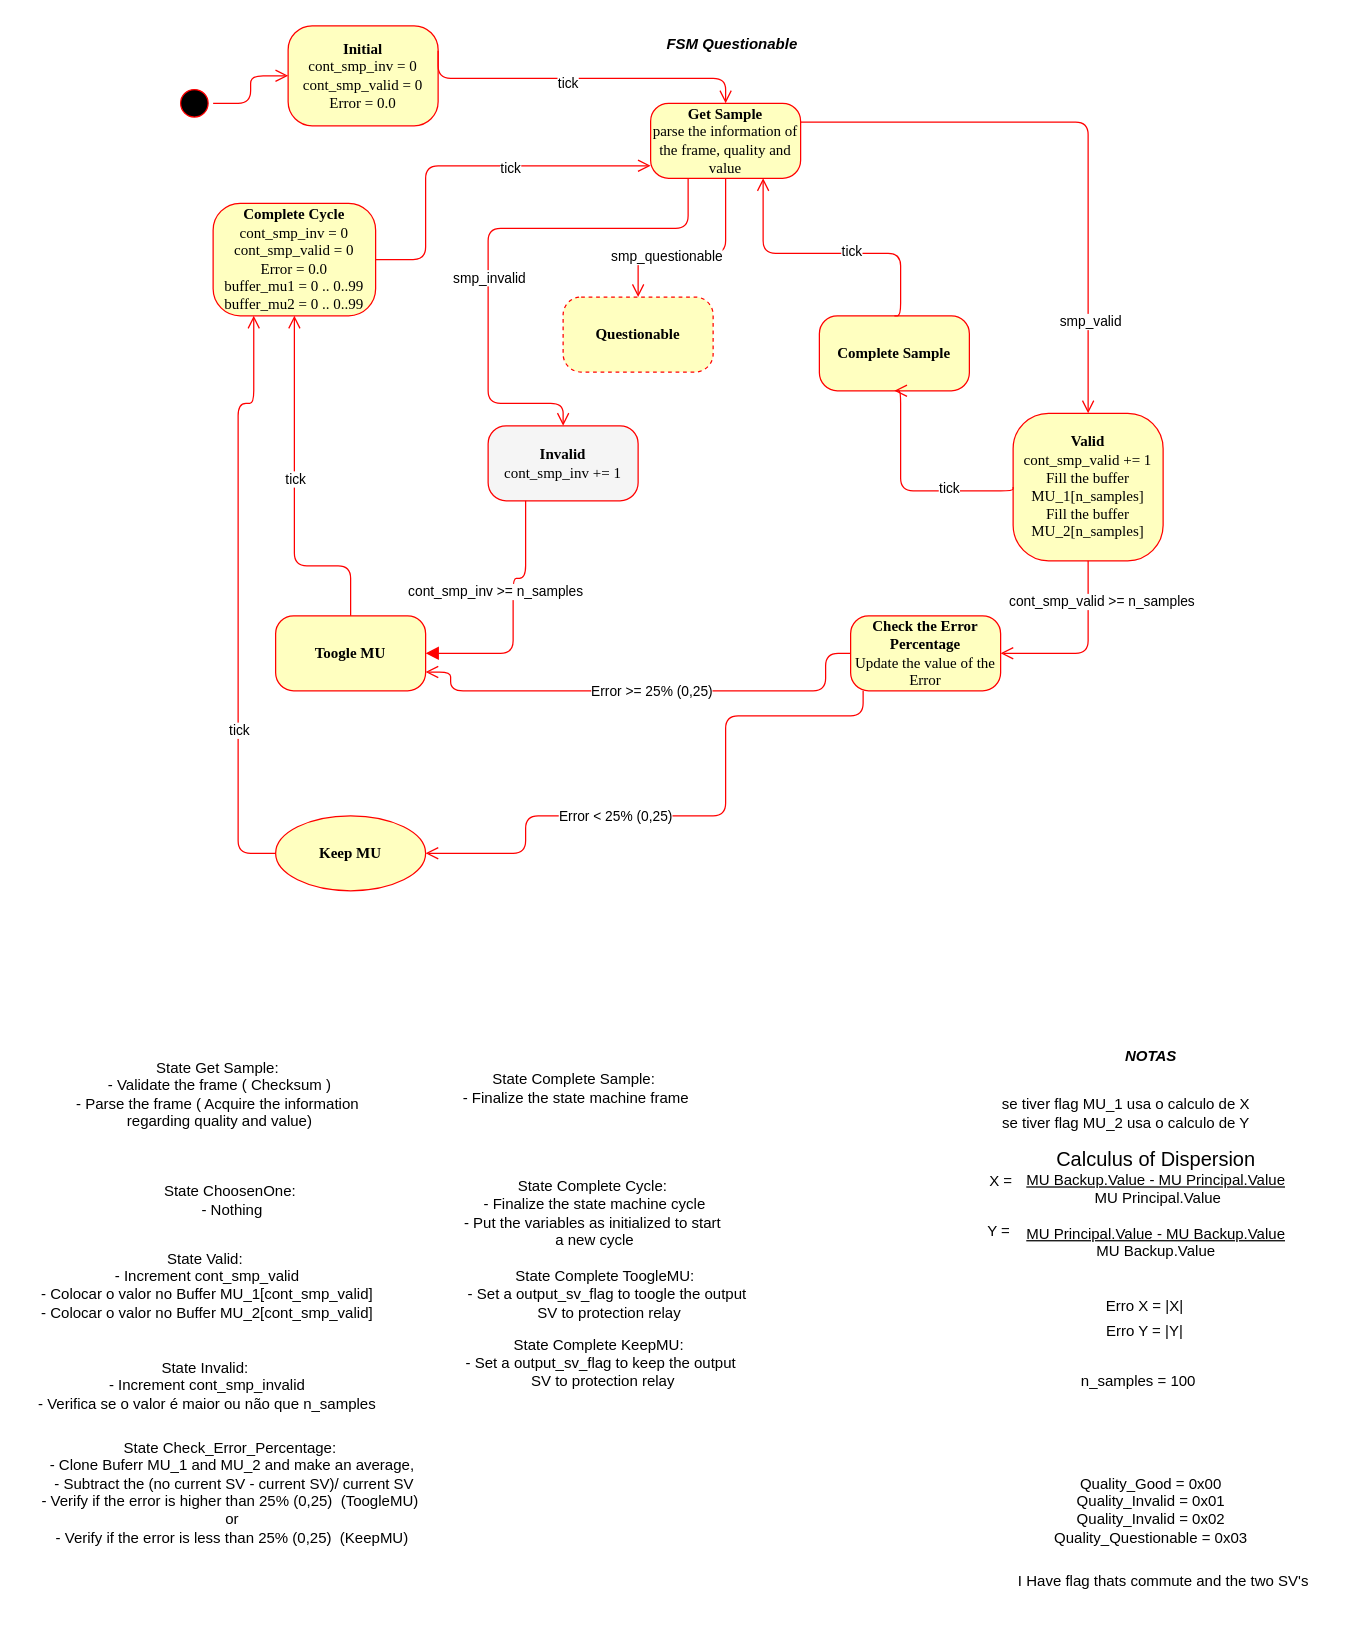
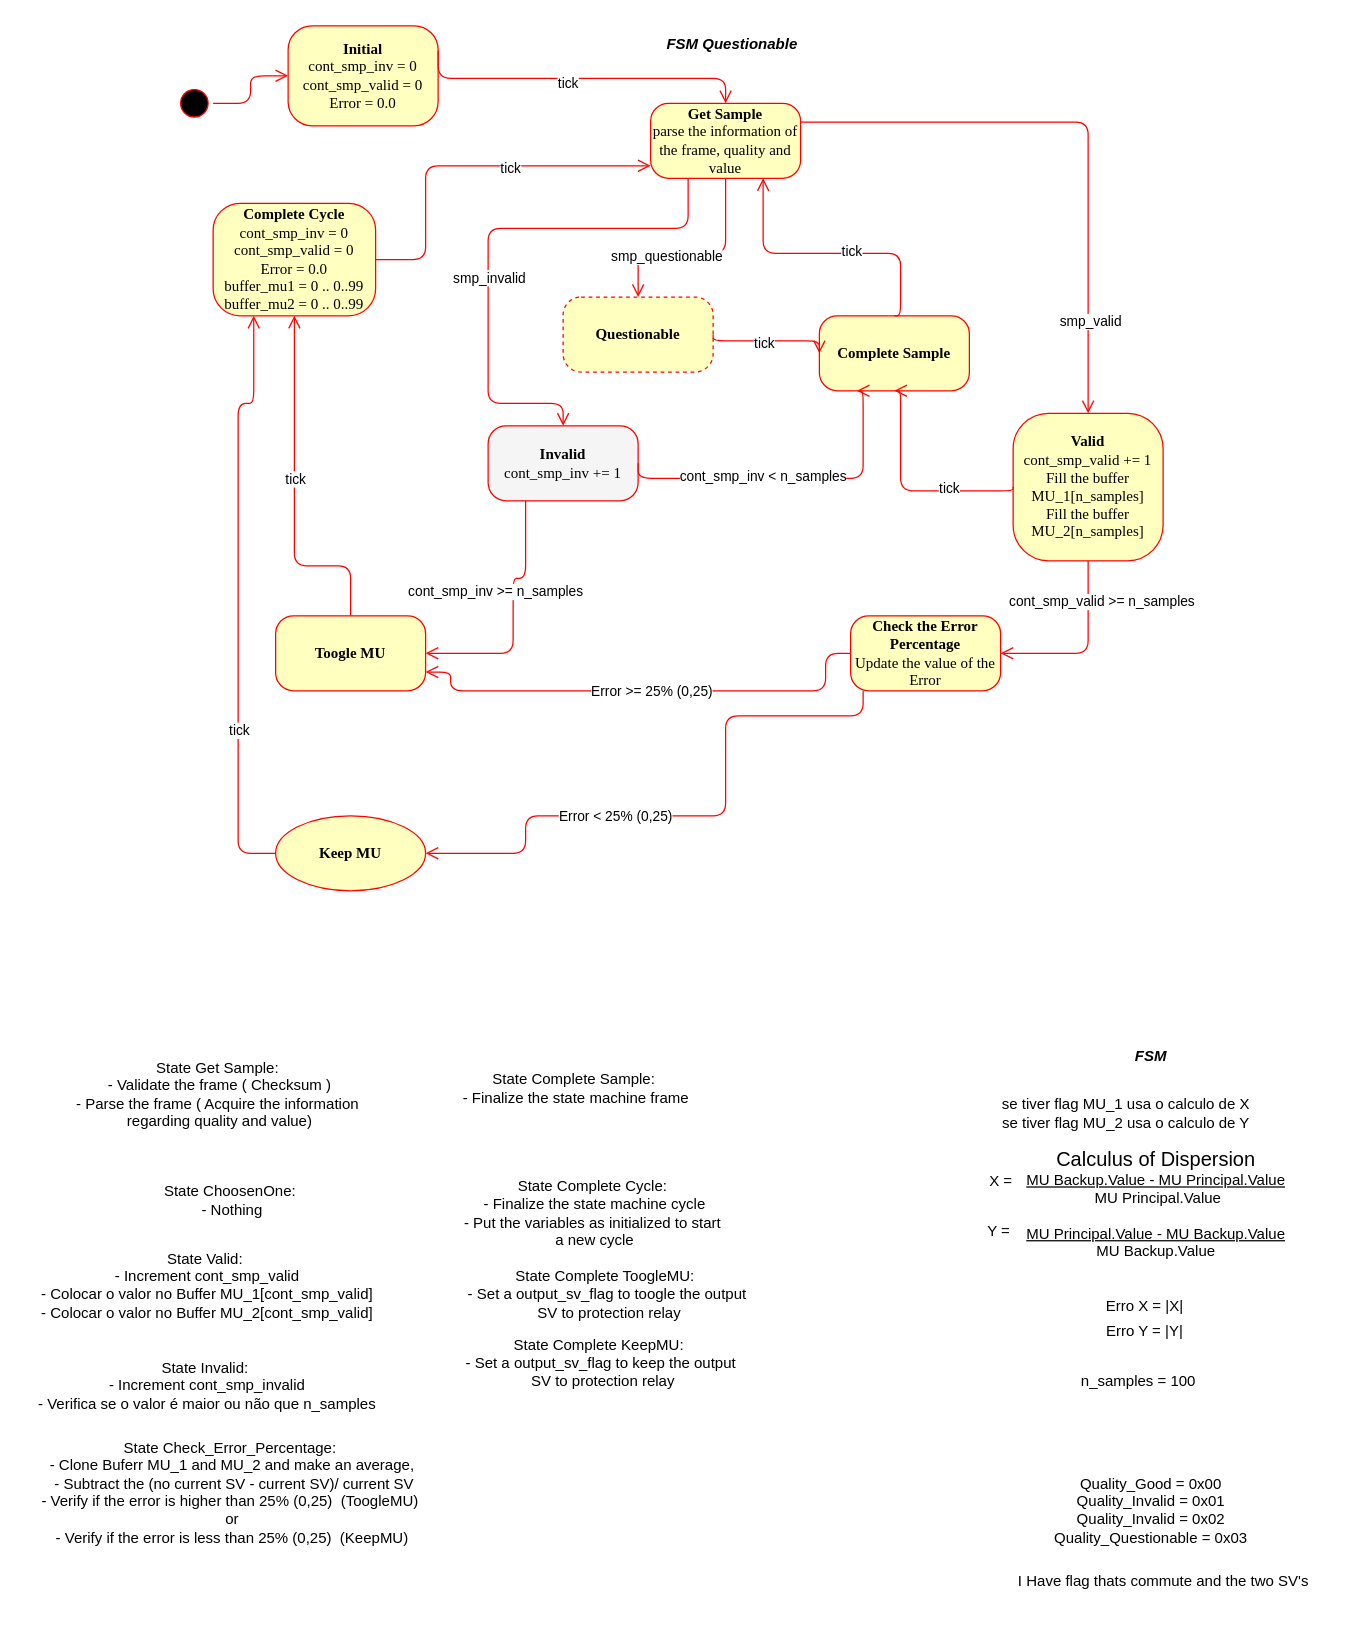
edge "Questionable" -> "Complete Sample": added, label "tick"
edge "Invalid cont_smp_inv += 1" -> "Complete Sample": added, label "cont_smp_inv < n_samples"
edge "Invalid cont_smp_inv += 1" -> "Toogle MU": arrowhead block -> open
node "NOTAS": label "NOTAS" -> "FSM"
